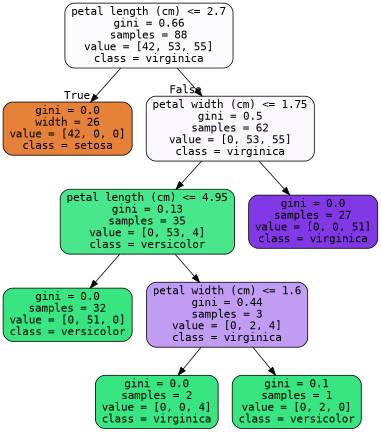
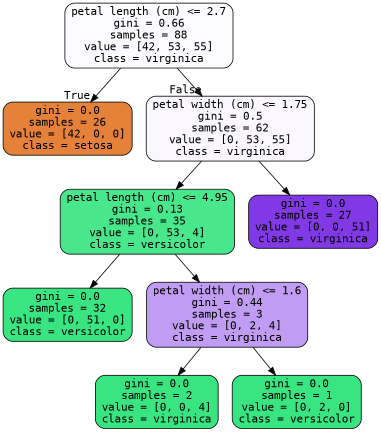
node "gini = 0.0 width = 26 value = [42, 0, 0] class = setosa": label "gini = 0.0 width = 26 value = [42, 0, 0] class = setosa" -> "gini = 0.0 samples = 26 value = [42, 0, 0] class = setosa"
node "gini = 0.1 samples = 1 value = [0, 2, 0] class = versicolor": label "gini = 0.1 samples = 1 value = [0, 2, 0] class = versicolor" -> "gini = 0.0 samples = 1 value = [0, 2, 0] class = versicolor"
